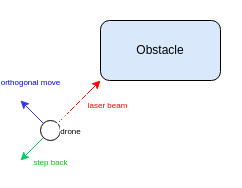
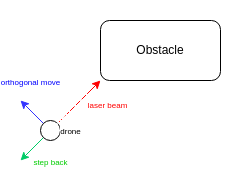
node "Obstacle": fillcolor #dae8fc -> #ffffff
